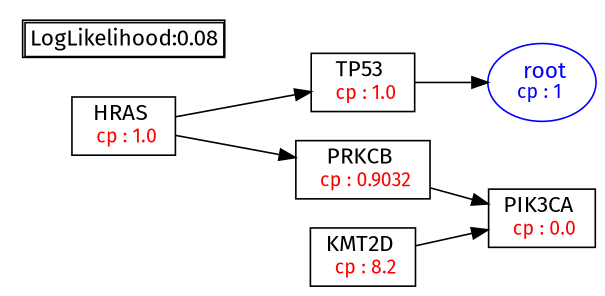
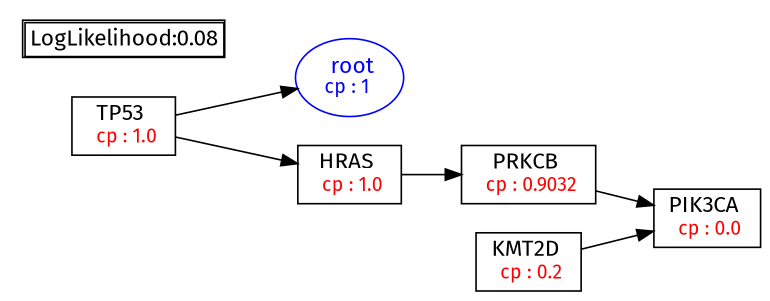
edge "HRAS" -> "TP53": reversed
node "KMT2D": text "cp : 8.2" -> "cp : 0.2"
